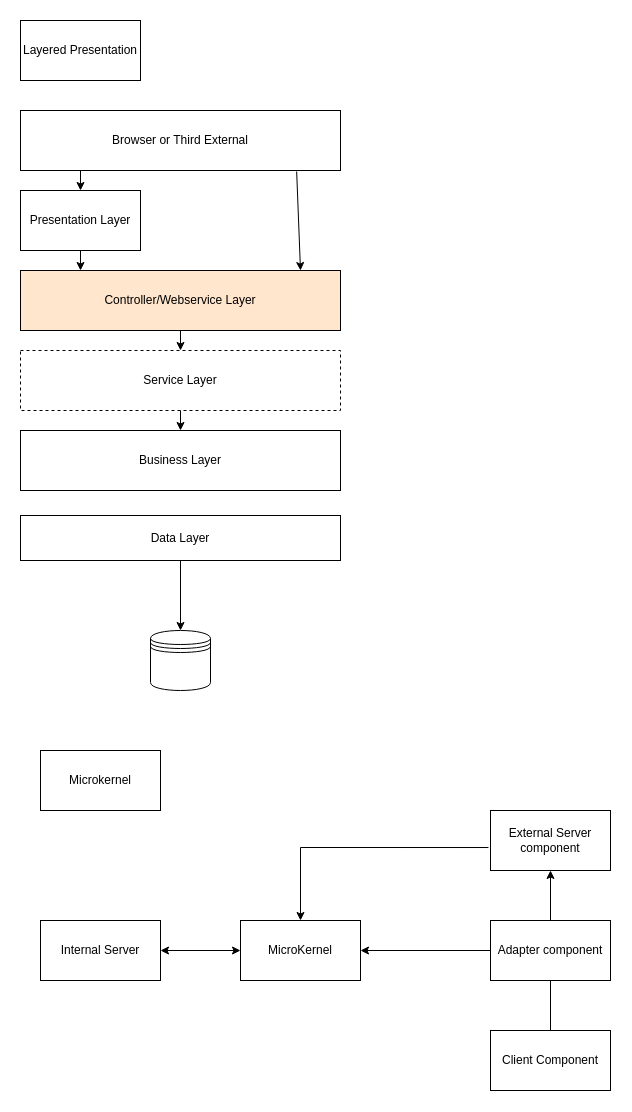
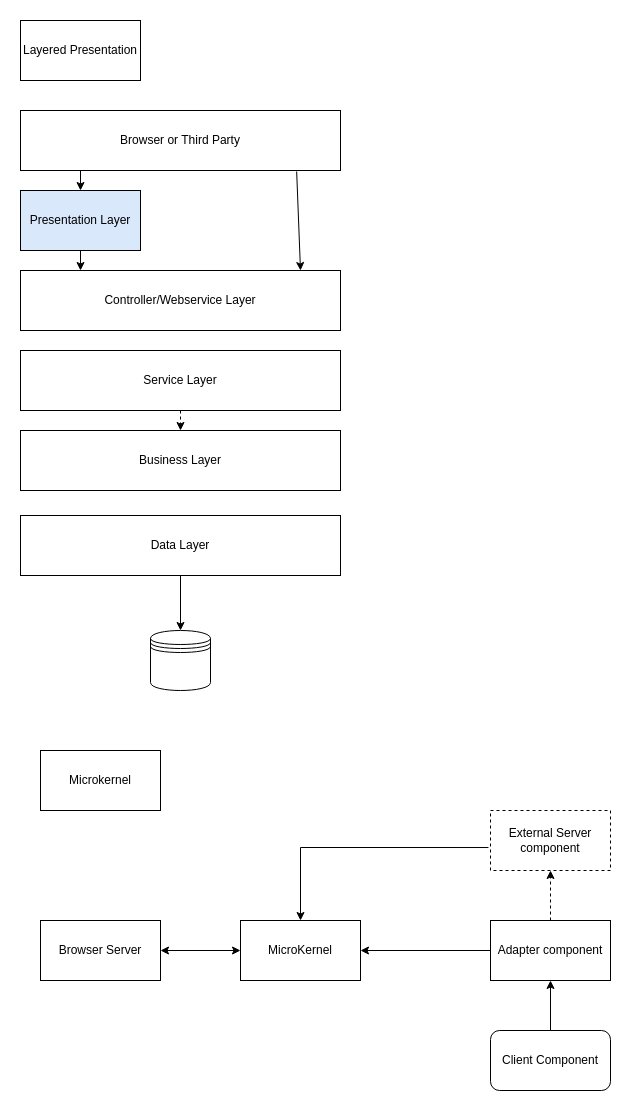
node "Browser or Third External": label "Browser or Third External" -> "Browser or Third Party"
node "Presentation Layer": fillcolor #ffffff -> #dae8fc
node "Controller/Webservice Layer": fillcolor #ffe6cc -> #ffffff
edge "Controller/Webservice Layer" -> "Service Layer": removed
node "Service Layer": style dashed -> solid
edge "Service Layer" -> "Business Layer": style solid -> dashed
node "Data Layer": size 320x45 -> 320x60
node "External Server component": style solid -> dashed
edge "Adapter component" -> "External Server component": style solid -> dashed
node "Internal Server": label "Internal Server" -> "Browser Server"
edge "Adapter component" -- "Client Component": arrowhead none -> classic
node "Client Component": shape rectangle -> rounded rectangle
